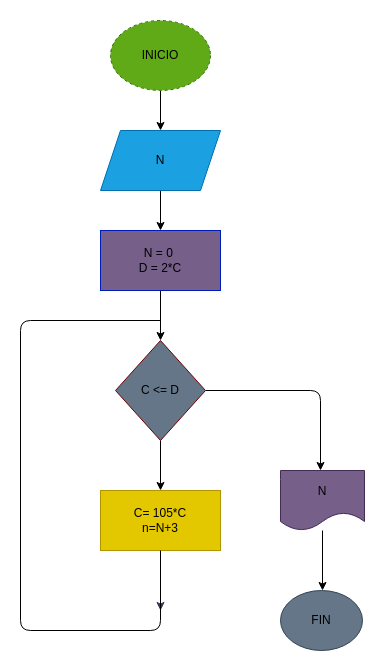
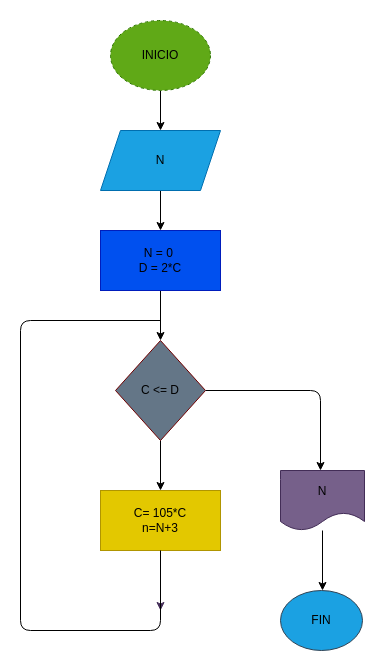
node "N = 0 D = 2*C": fillcolor #76608a -> #0050ef
node "FIN": fillcolor #647687 -> #1ba1e2
